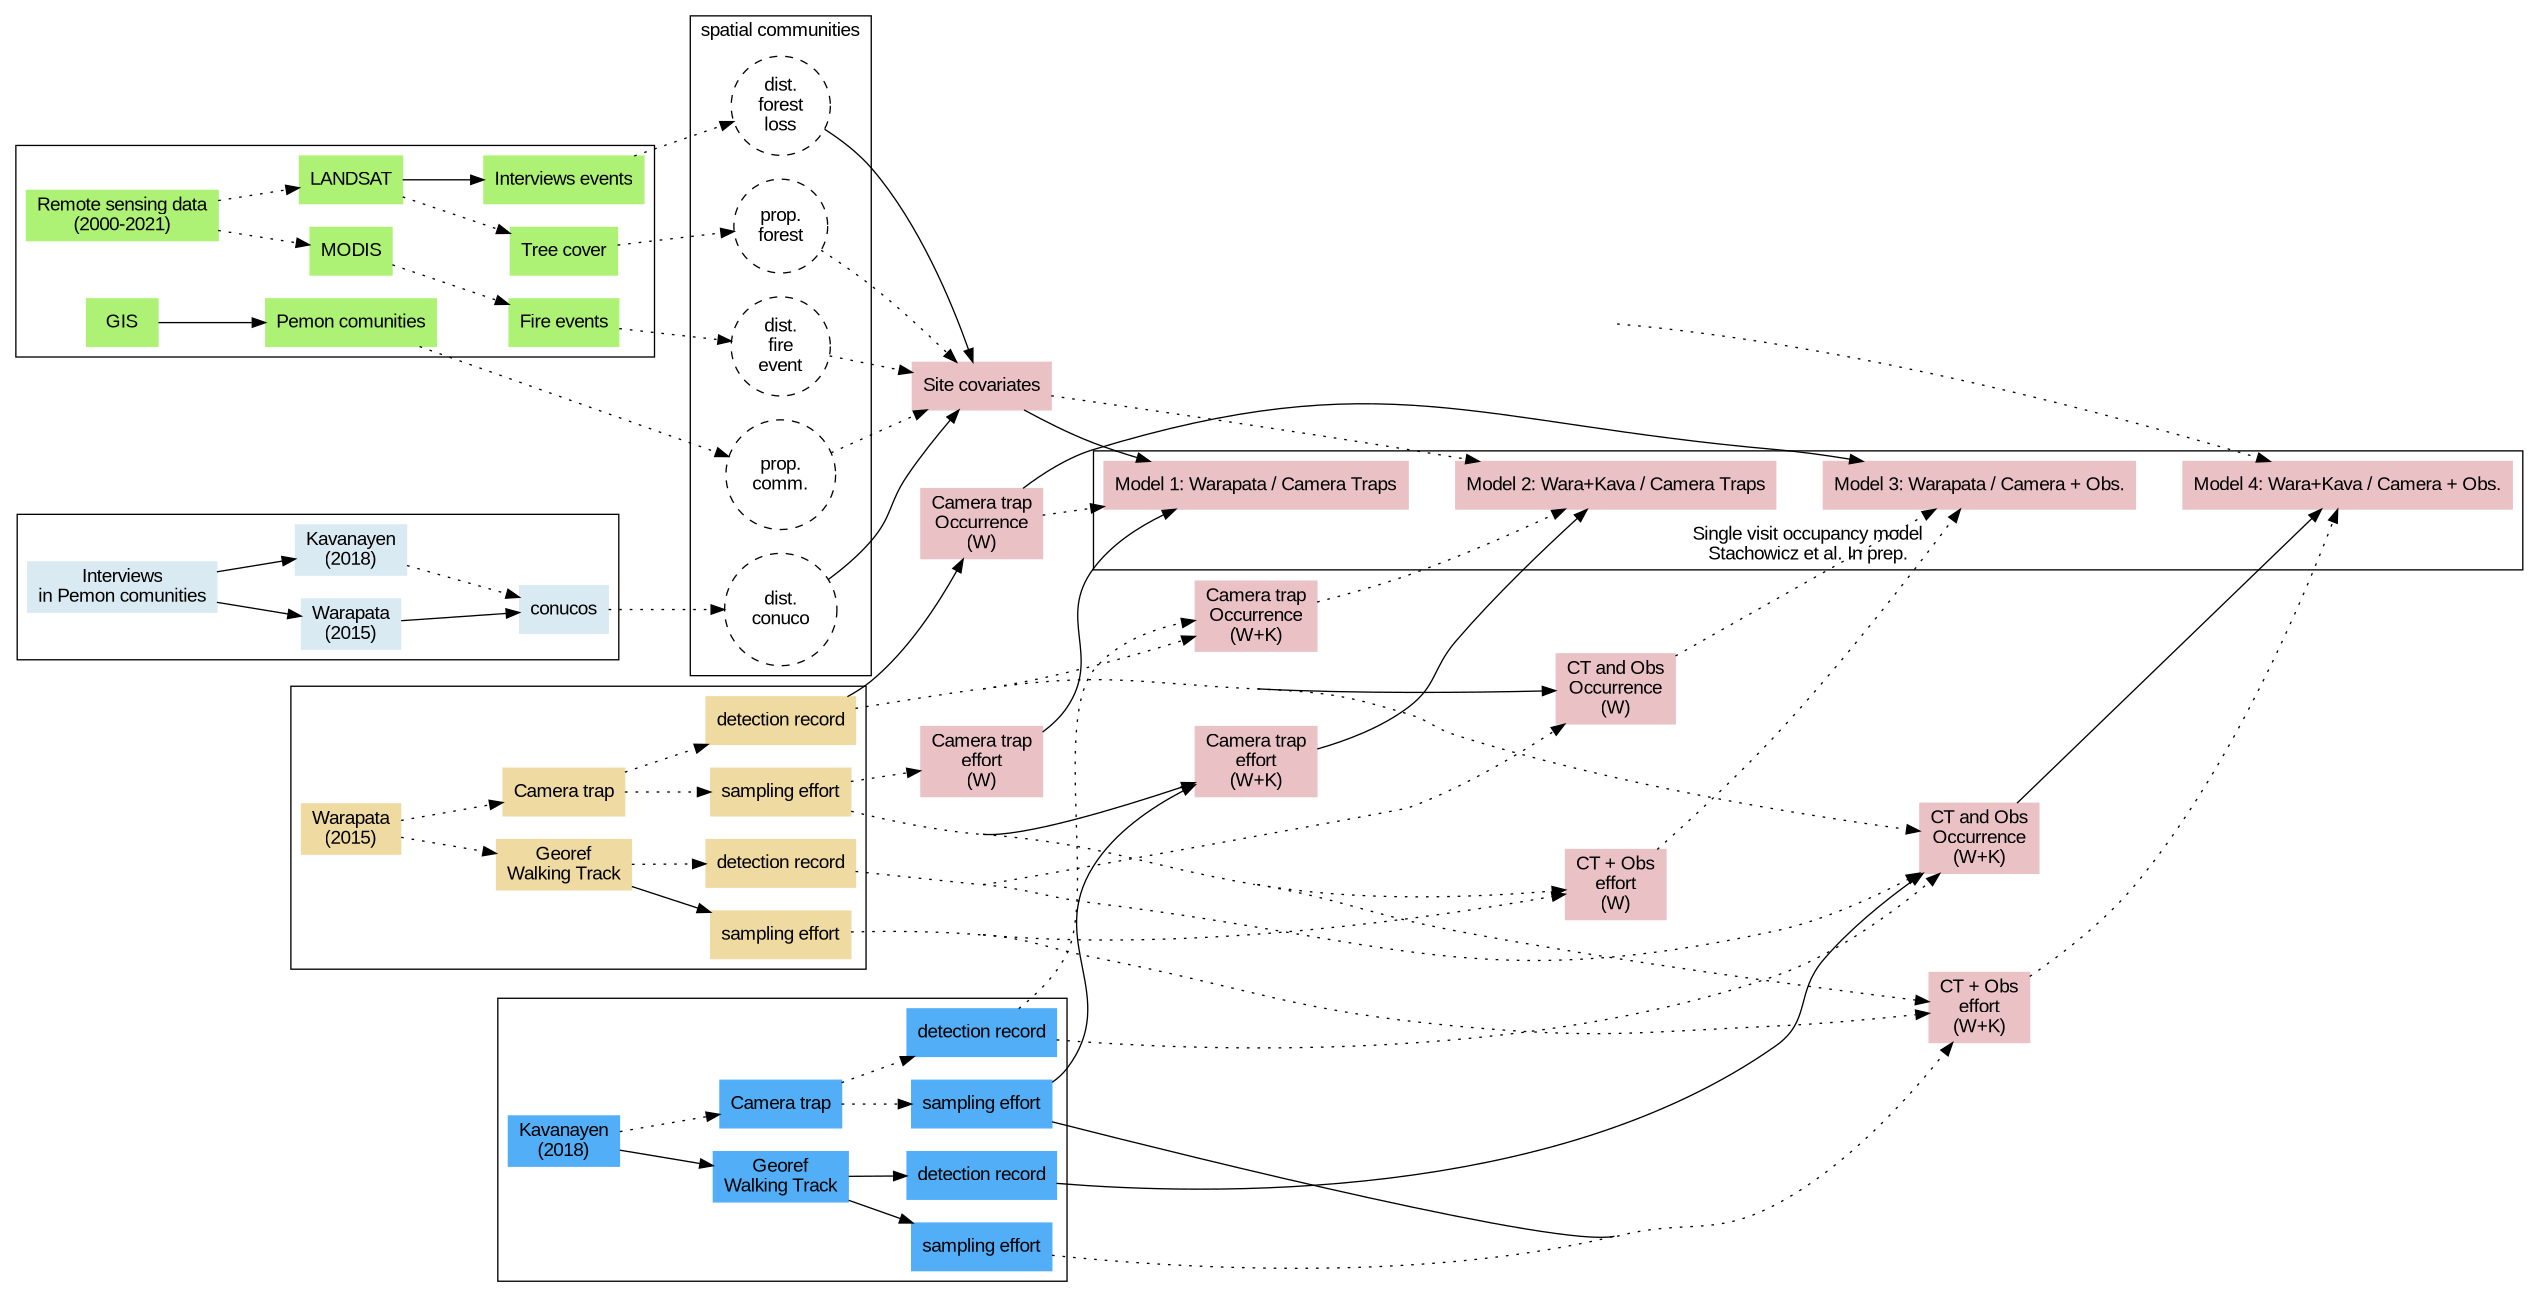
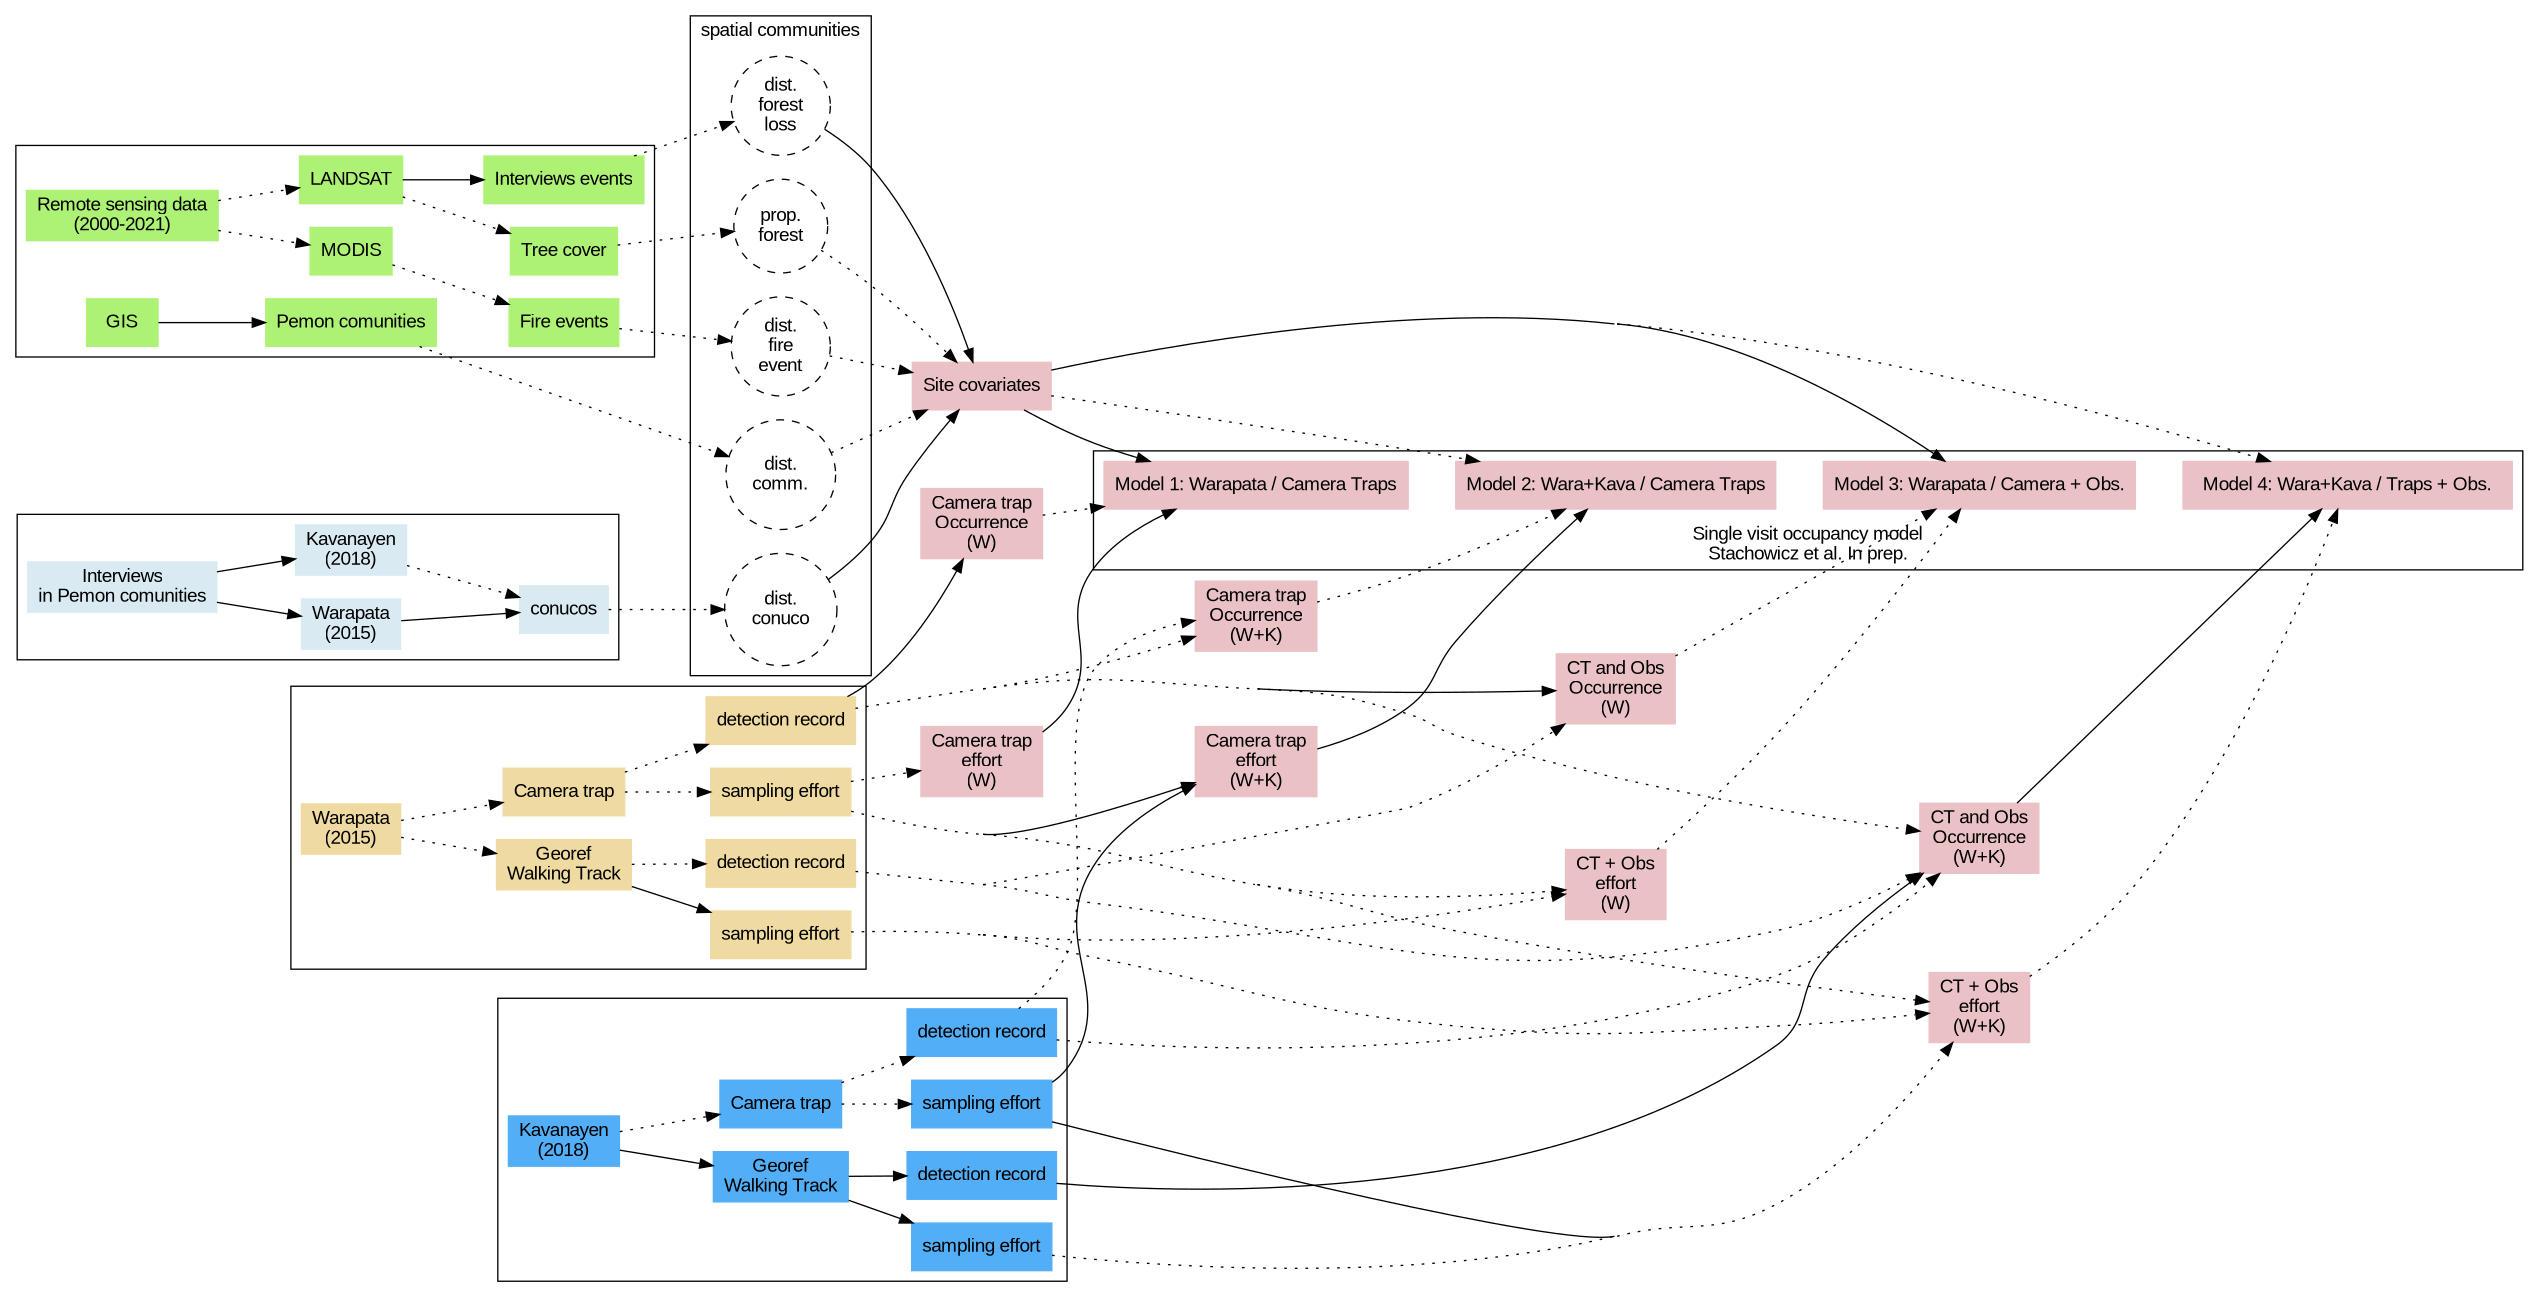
edge "Camera trap Occurrence (W)" -> "Model 3: Warapata / Camera + Obs.": now "Site covariates" -> "Model 3: Warapata / Camera + Obs."
node "prop. comm.": label "prop. comm." -> "dist. comm."
node "Model 4: Wara+Kava / Camera + Obs.": label "Model 4: Wara+Kava / Camera + Obs." -> "Model 4: Wara+Kava / Traps + Obs."
